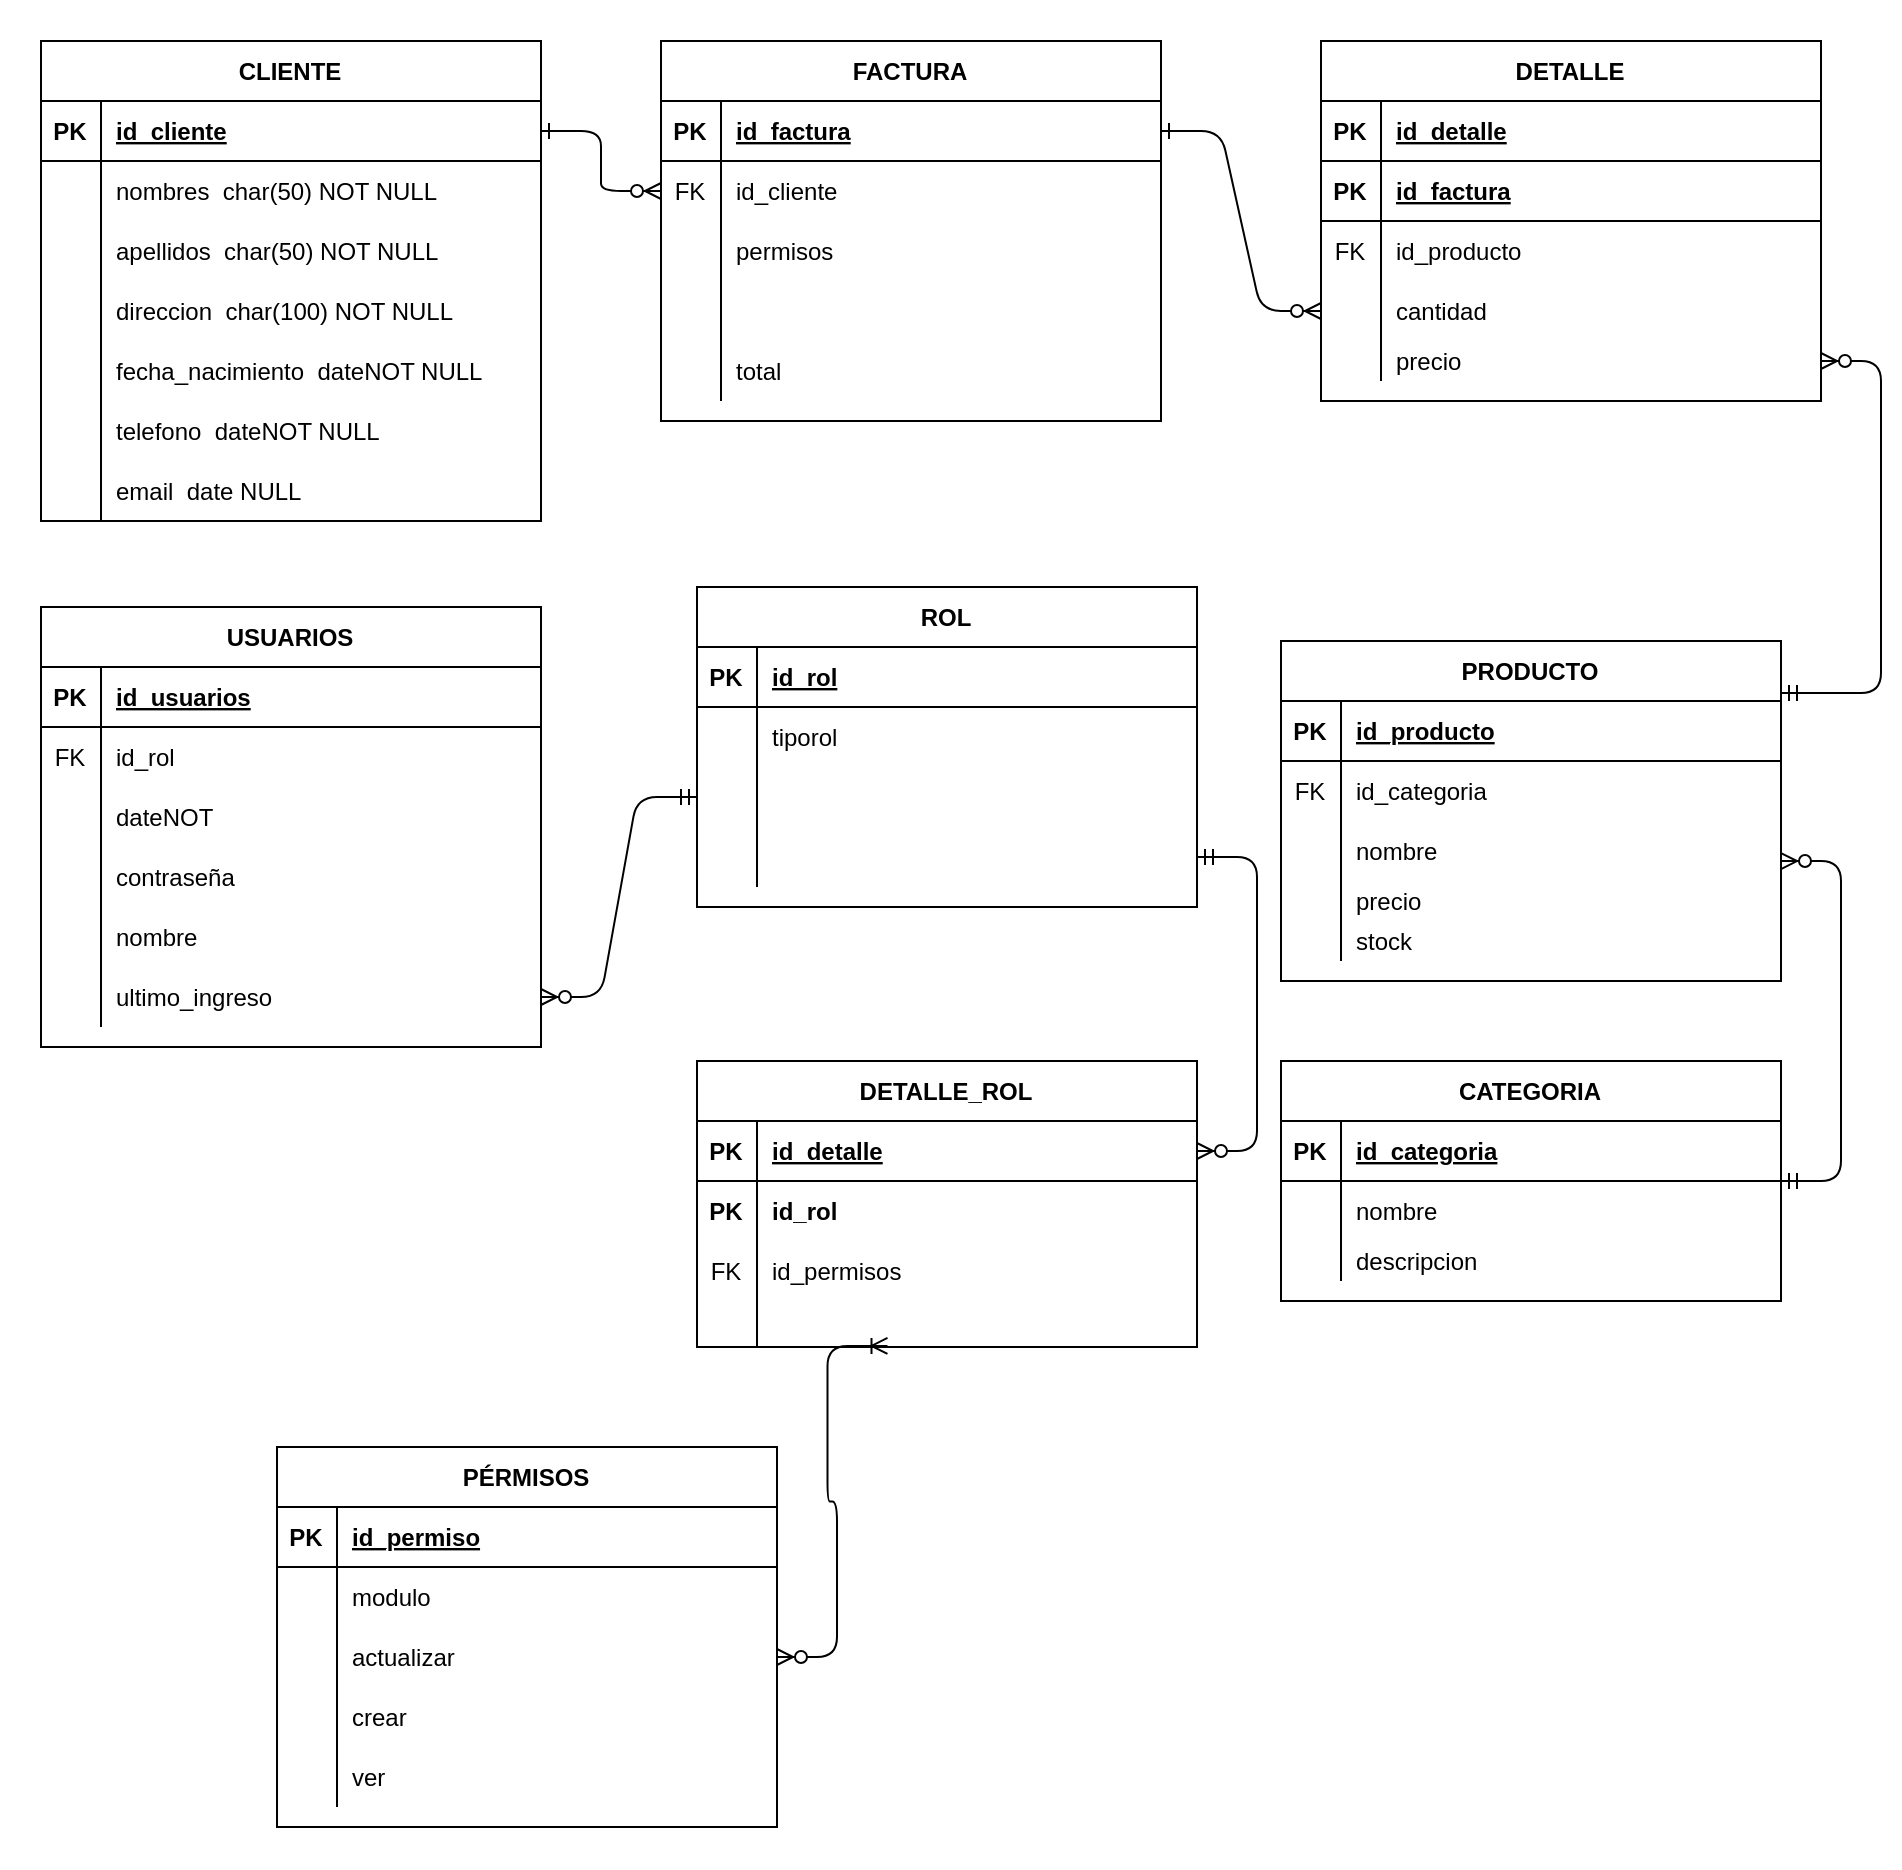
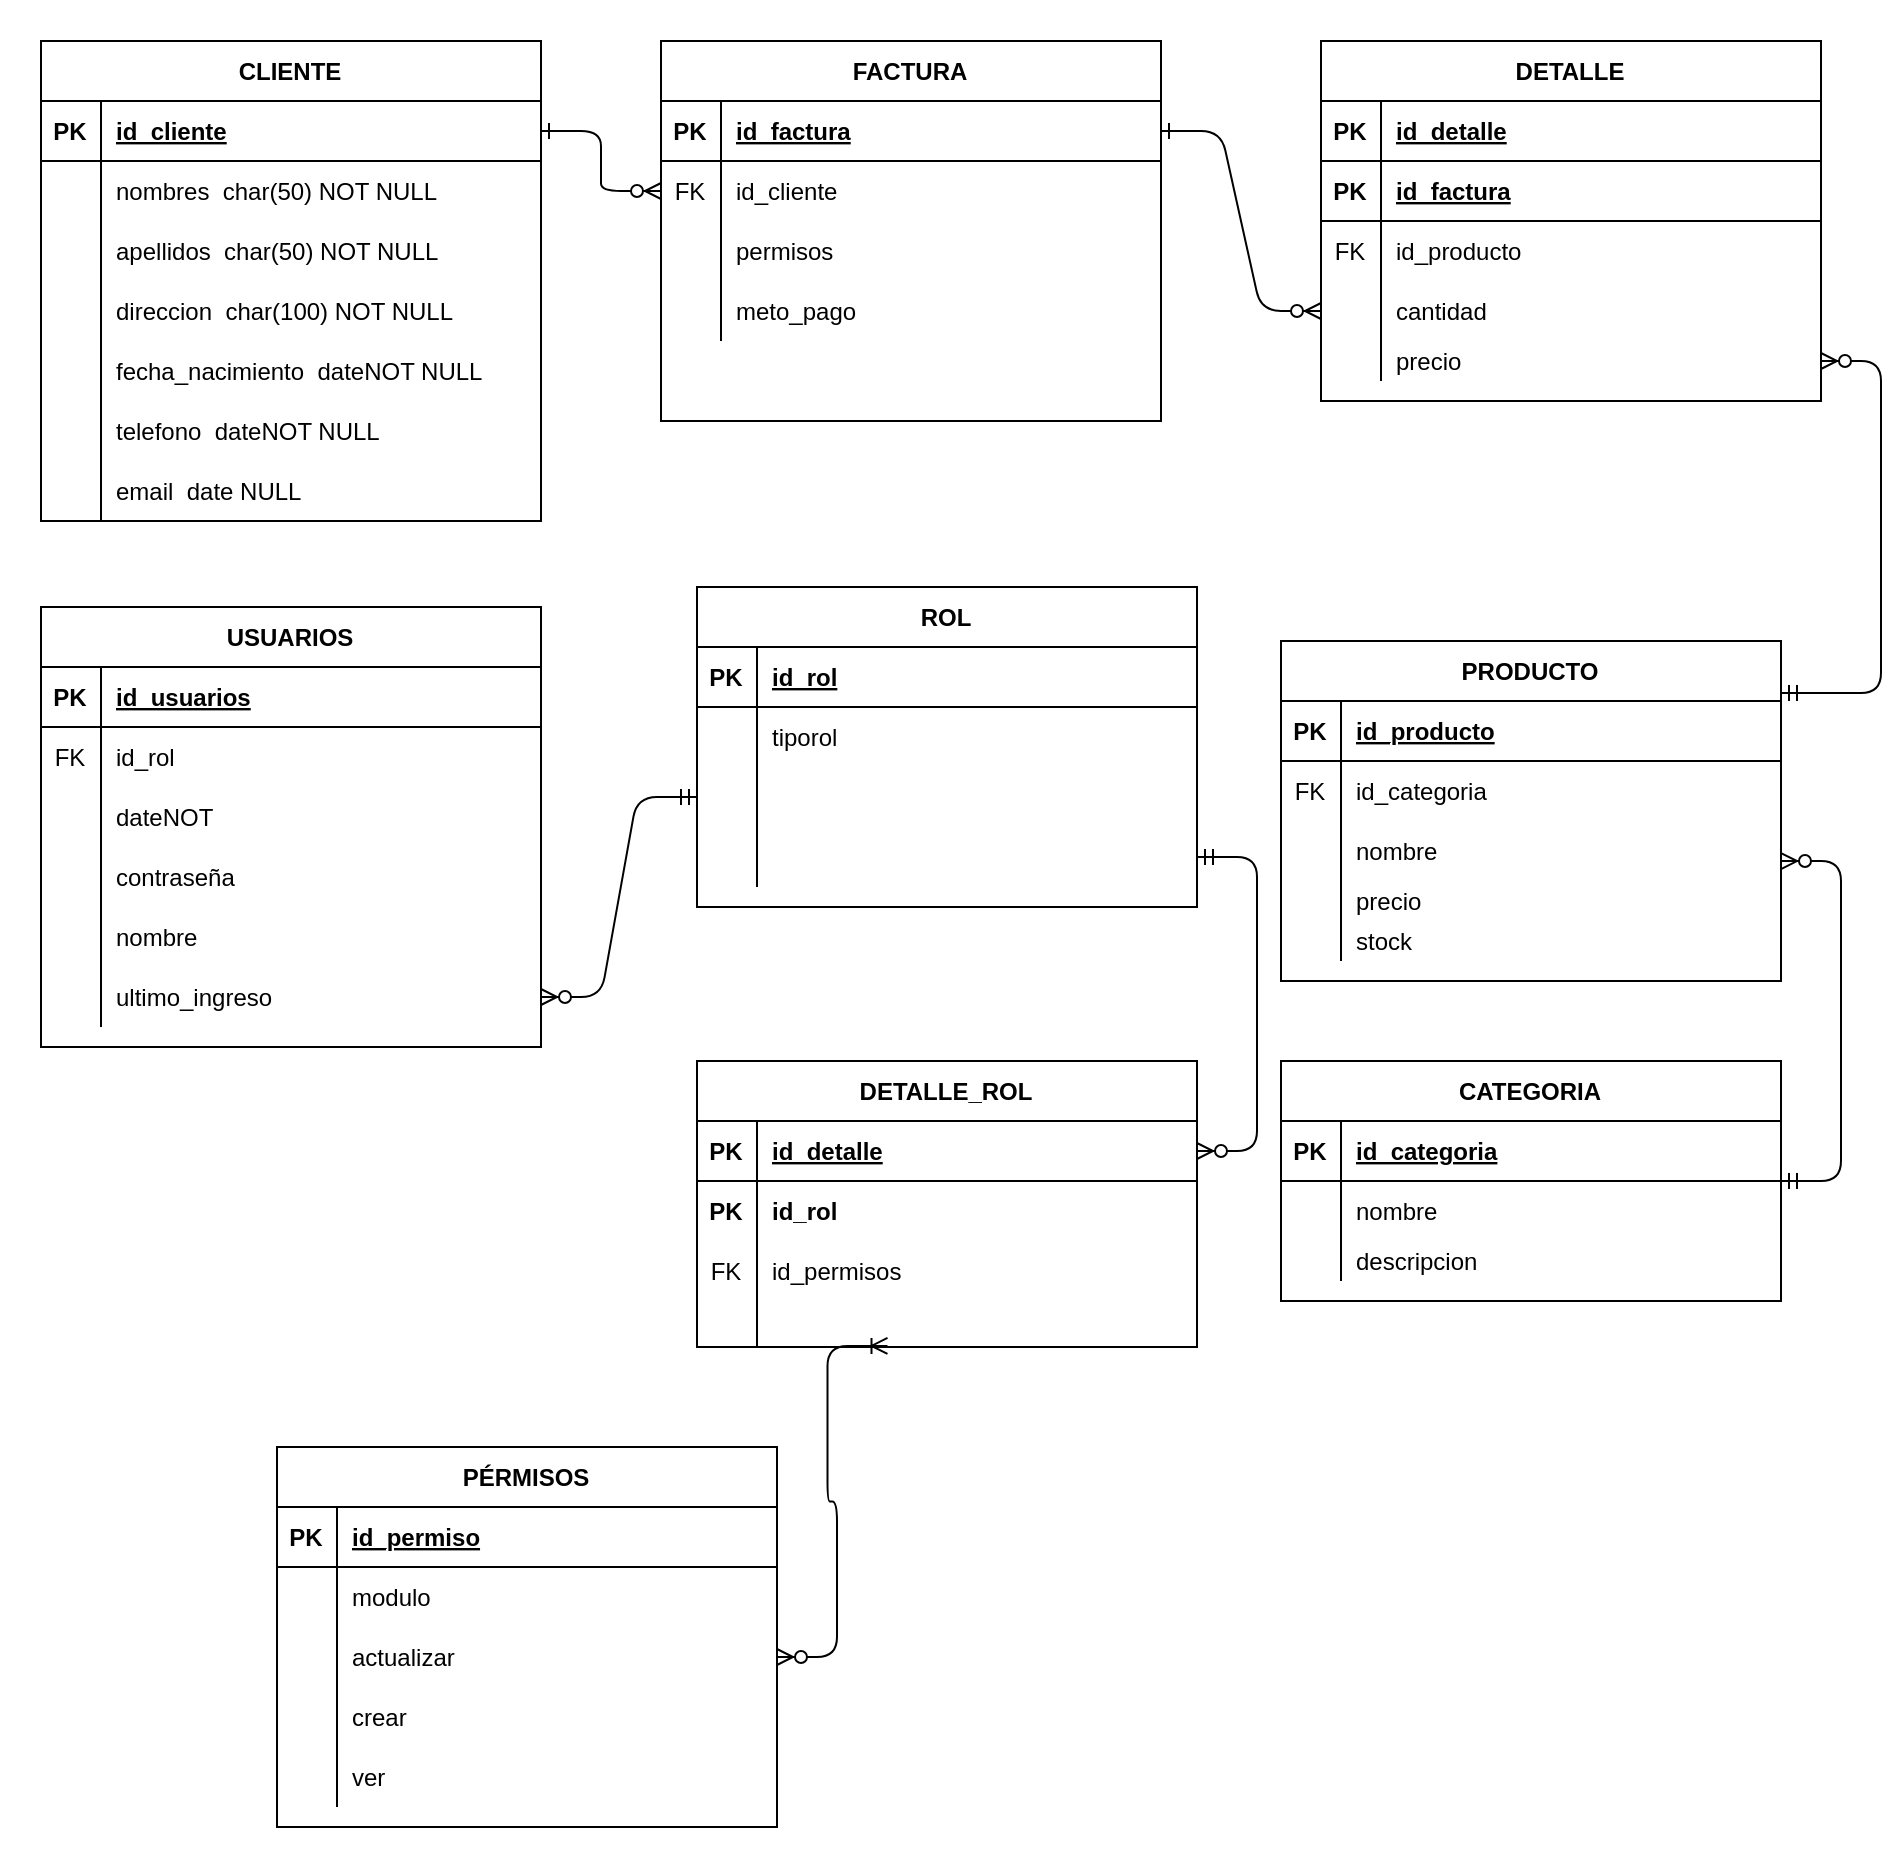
node "meto_pago": added
node "total": removed
